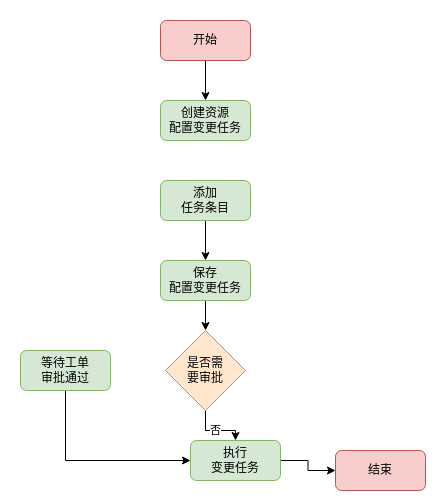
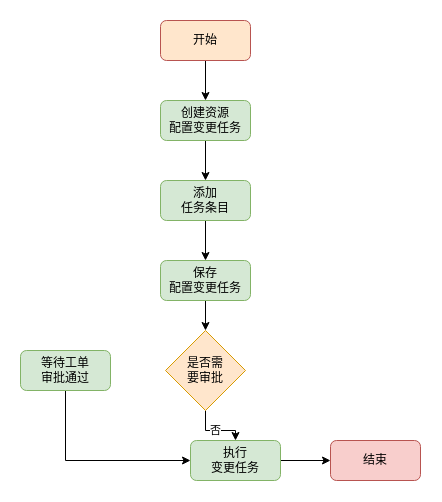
node "开始": fillcolor #f8cecc -> #ffe6cc
edge "创建资源 配置变更任务" -> "添加 任务条目": added
node "结束": moved (381, 471) -> (376, 461)
